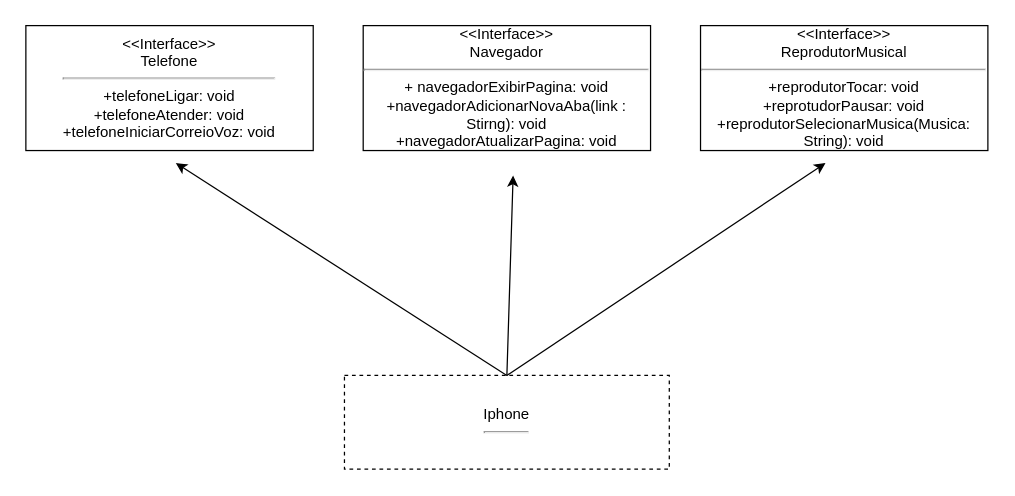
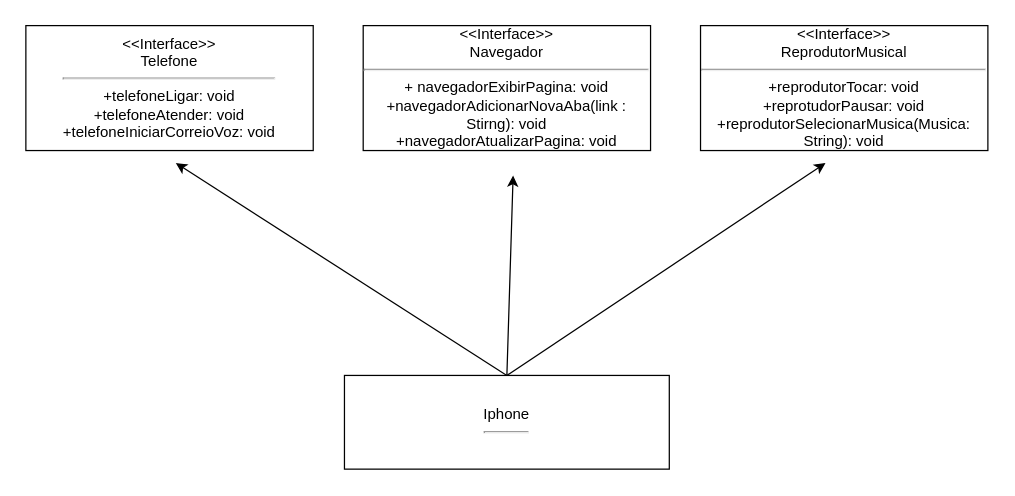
node "Iphone": style dashed -> solid
